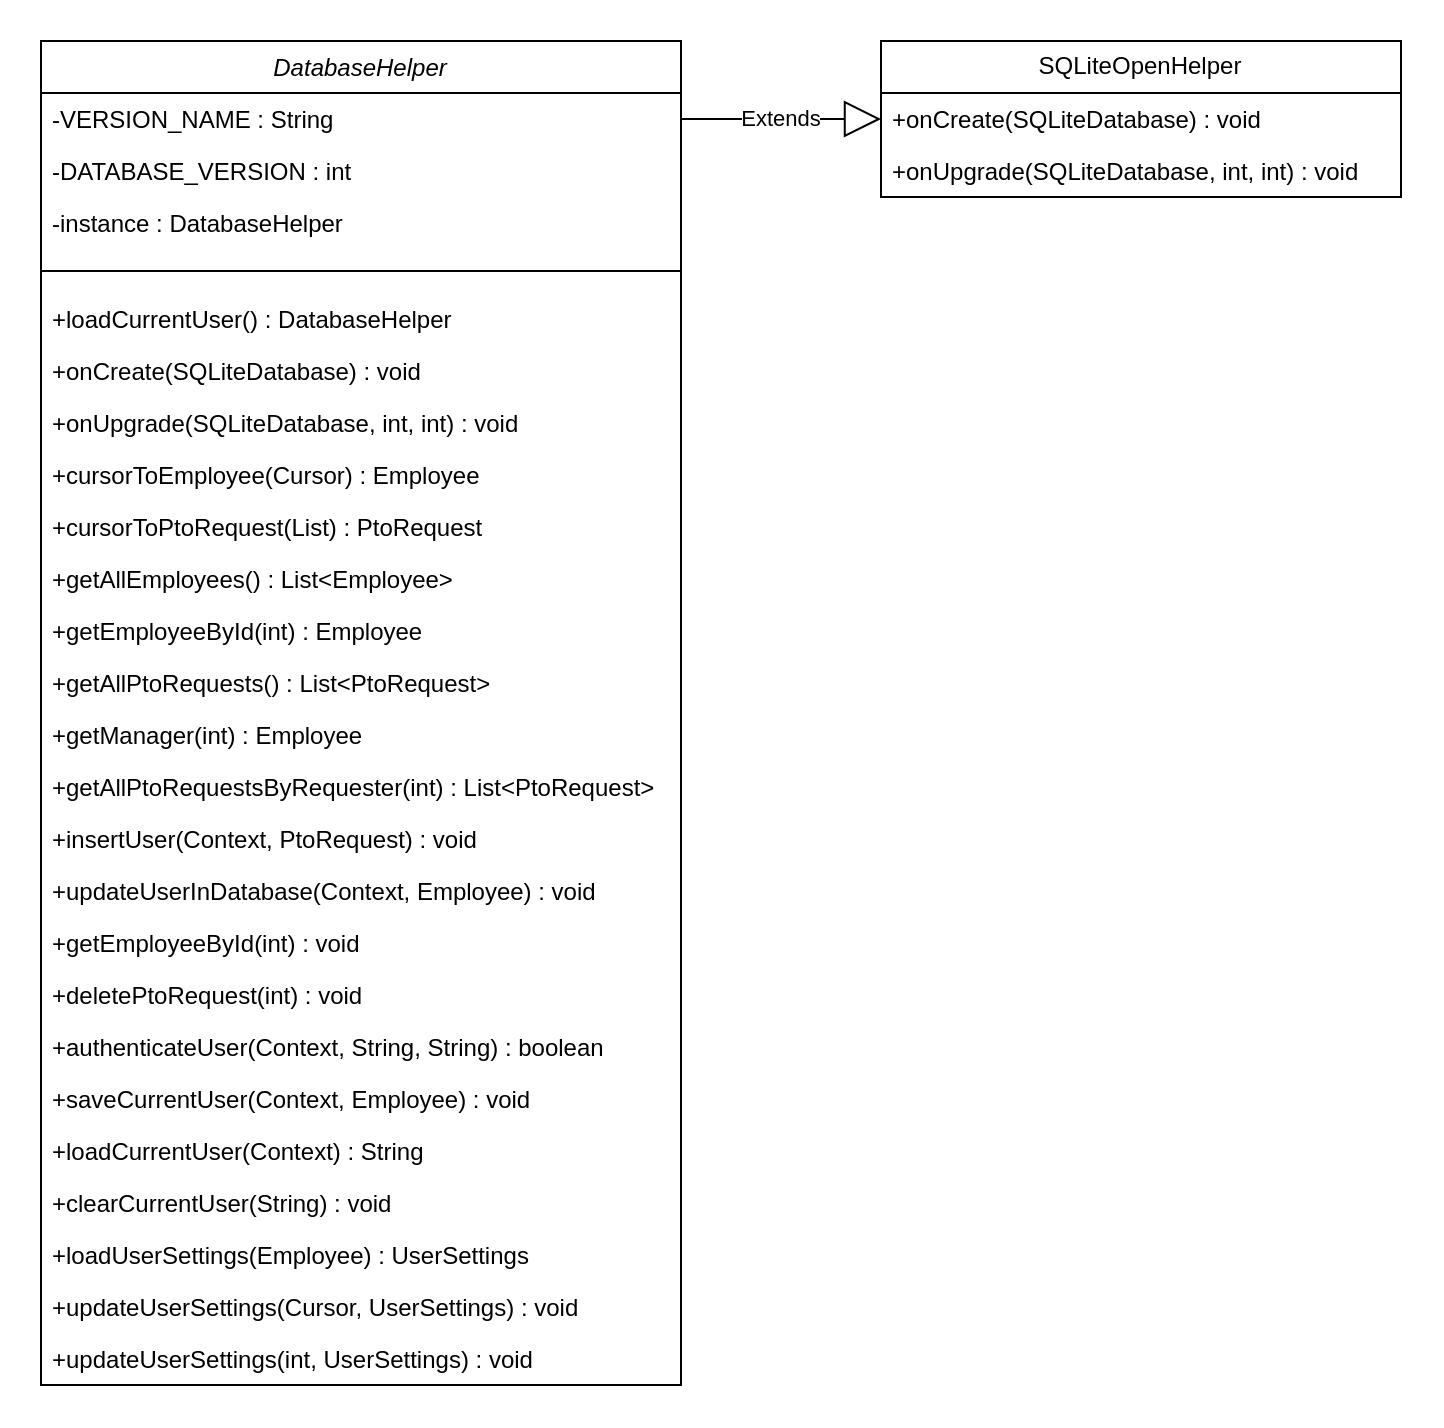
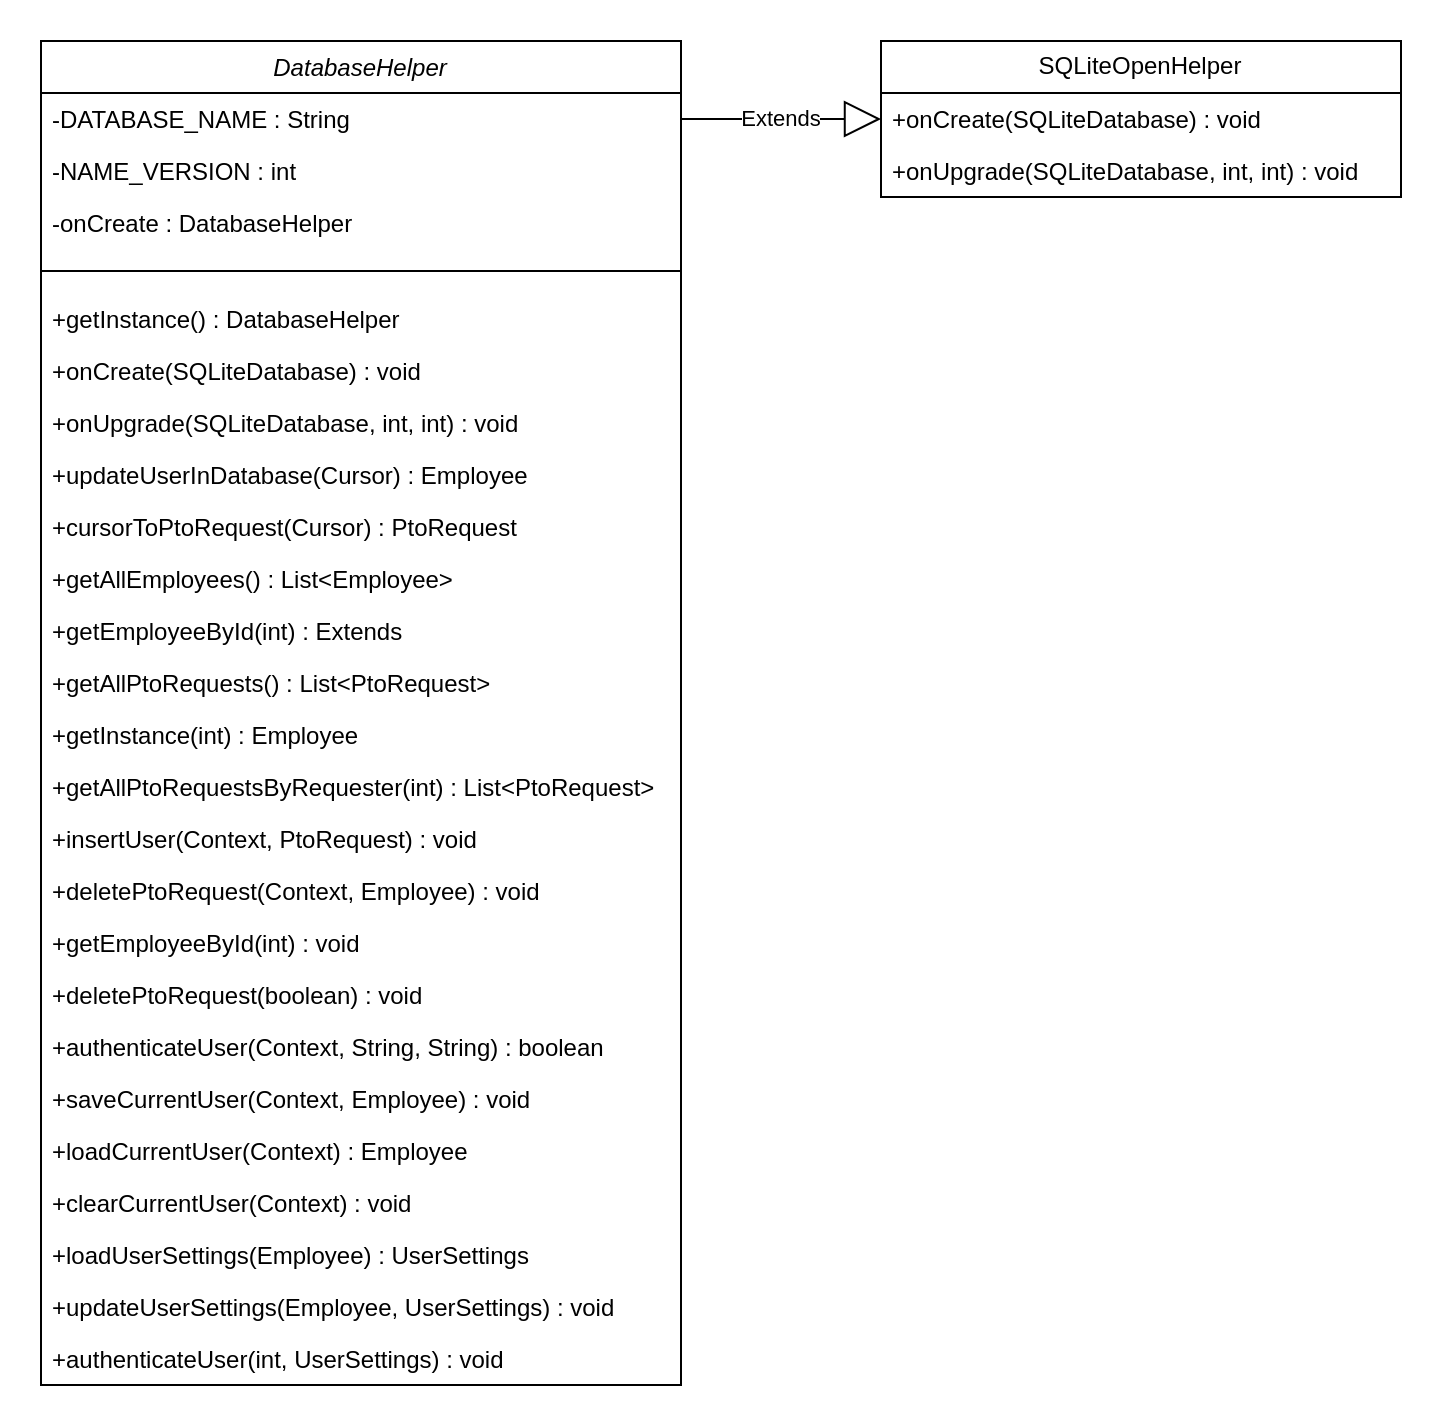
node "-VERSION_NAME : String": label "-VERSION_NAME : String" -> "-DATABASE_NAME : String"
node "-DATABASE_VERSION : int": label "-DATABASE_VERSION : int" -> "-NAME_VERSION : int"
node "-instance : DatabaseHelper": label "-instance : DatabaseHelper" -> "-onCreate : DatabaseHelper"
node "+loadCurrentUser() : DatabaseHelper": label "+loadCurrentUser() : DatabaseHelper" -> "+getInstance() : DatabaseHelper"
node "+cursorToEmployee(Cursor) : Employee": label "+cursorToEmployee(Cursor) : Employee" -> "+updateUserInDatabase(Cursor) : Employee"
node "+cursorToPtoRequest(List) : PtoRequest": label "+cursorToPtoRequest(List) : PtoRequest" -> "+cursorToPtoRequest(Cursor) : PtoRequest"
node "+getEmployeeById(int) : Employee": label "+getEmployeeById(int) : Employee" -> "+getEmployeeById(int) : Extends"
node "+getManager(int) : Employee": label "+getManager(int) : Employee" -> "+getInstance(int) : Employee"
node "+updateUserInDatabase(Context, Employee) : void": label "+updateUserInDatabase(Context, Employee) : void" -> "+deletePtoRequest(Context, Employee) : void"
node "+deletePtoRequest(int) : void": label "+deletePtoRequest(int) : void" -> "+deletePtoRequest(boolean) : void"
node "+loadCurrentUser(Context) : String": label "+loadCurrentUser(Context) : String" -> "+loadCurrentUser(Context) : Employee"
node "+clearCurrentUser(String) : void": label "+clearCurrentUser(String) : void" -> "+clearCurrentUser(Context) : void"
node "+updateUserSettings(Cursor, UserSettings) : void": label "+updateUserSettings(Cursor, UserSettings) : void" -> "+updateUserSettings(Employee, UserSettings) : void"
node "+updateUserSettings(int, UserSettings) : void": label "+updateUserSettings(int, UserSettings) : void" -> "+authenticateUser(int, UserSettings) : void"
